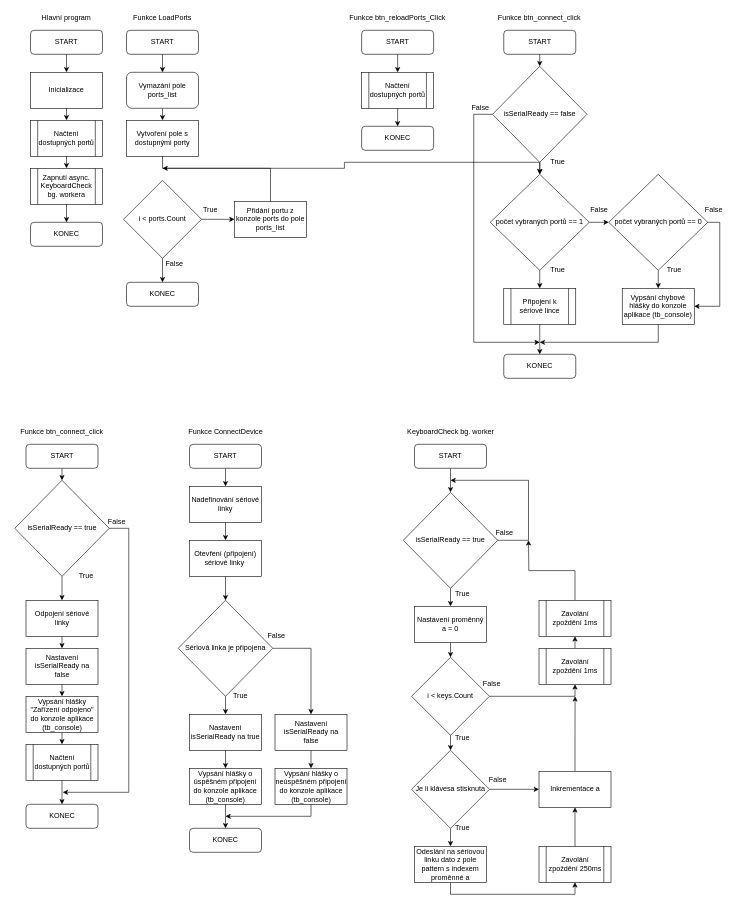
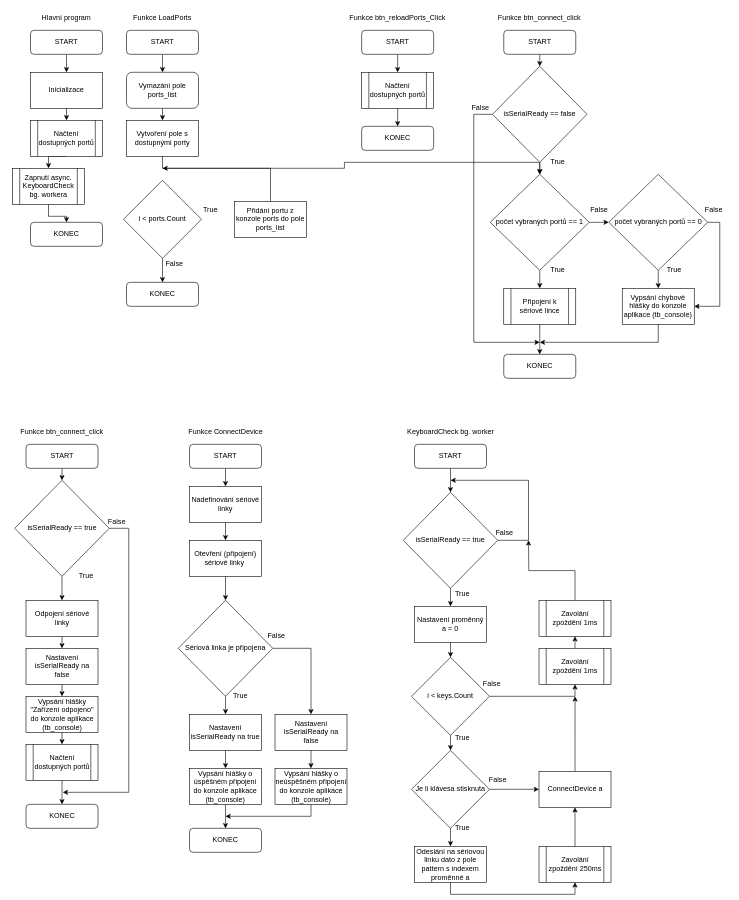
node "Zapnutí async. KeyboardCheck bg. workera": moved (66, 186) -> (48, 186)
edge "i < ports.Count" -> "Přidání portu z konzole ports do pole ports_list": removed
node "Inkrementace a": label "Inkrementace a" -> "ConnectDevice a"
